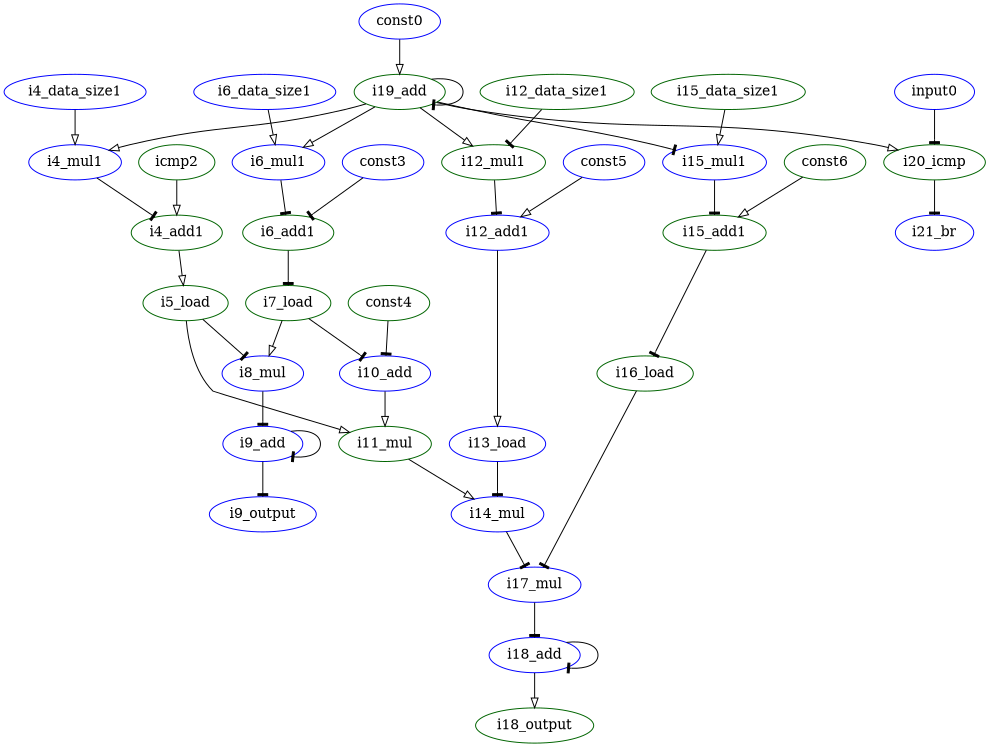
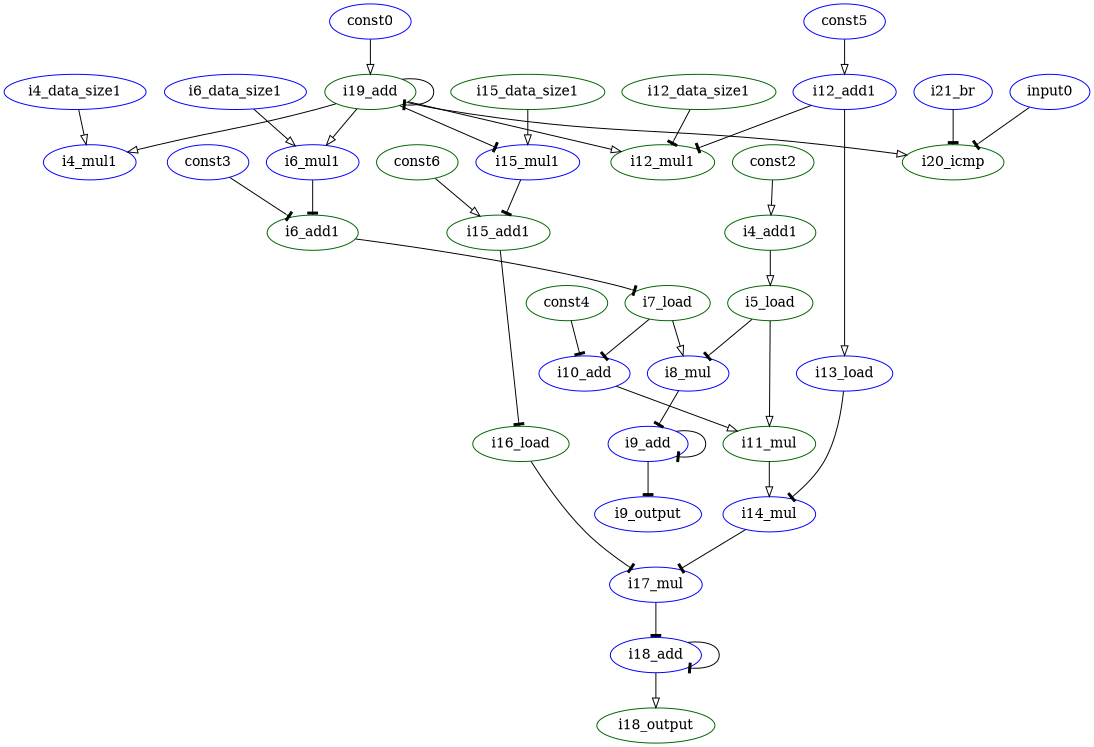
node "icmp2": label "icmp2" -> "const2"
edge "i12_mul1" -> "i12_add1": reversed
edge "i20_icmp" -> "i21_br": reversed
edge "i4_mul1" -> "i4_add1": removed
